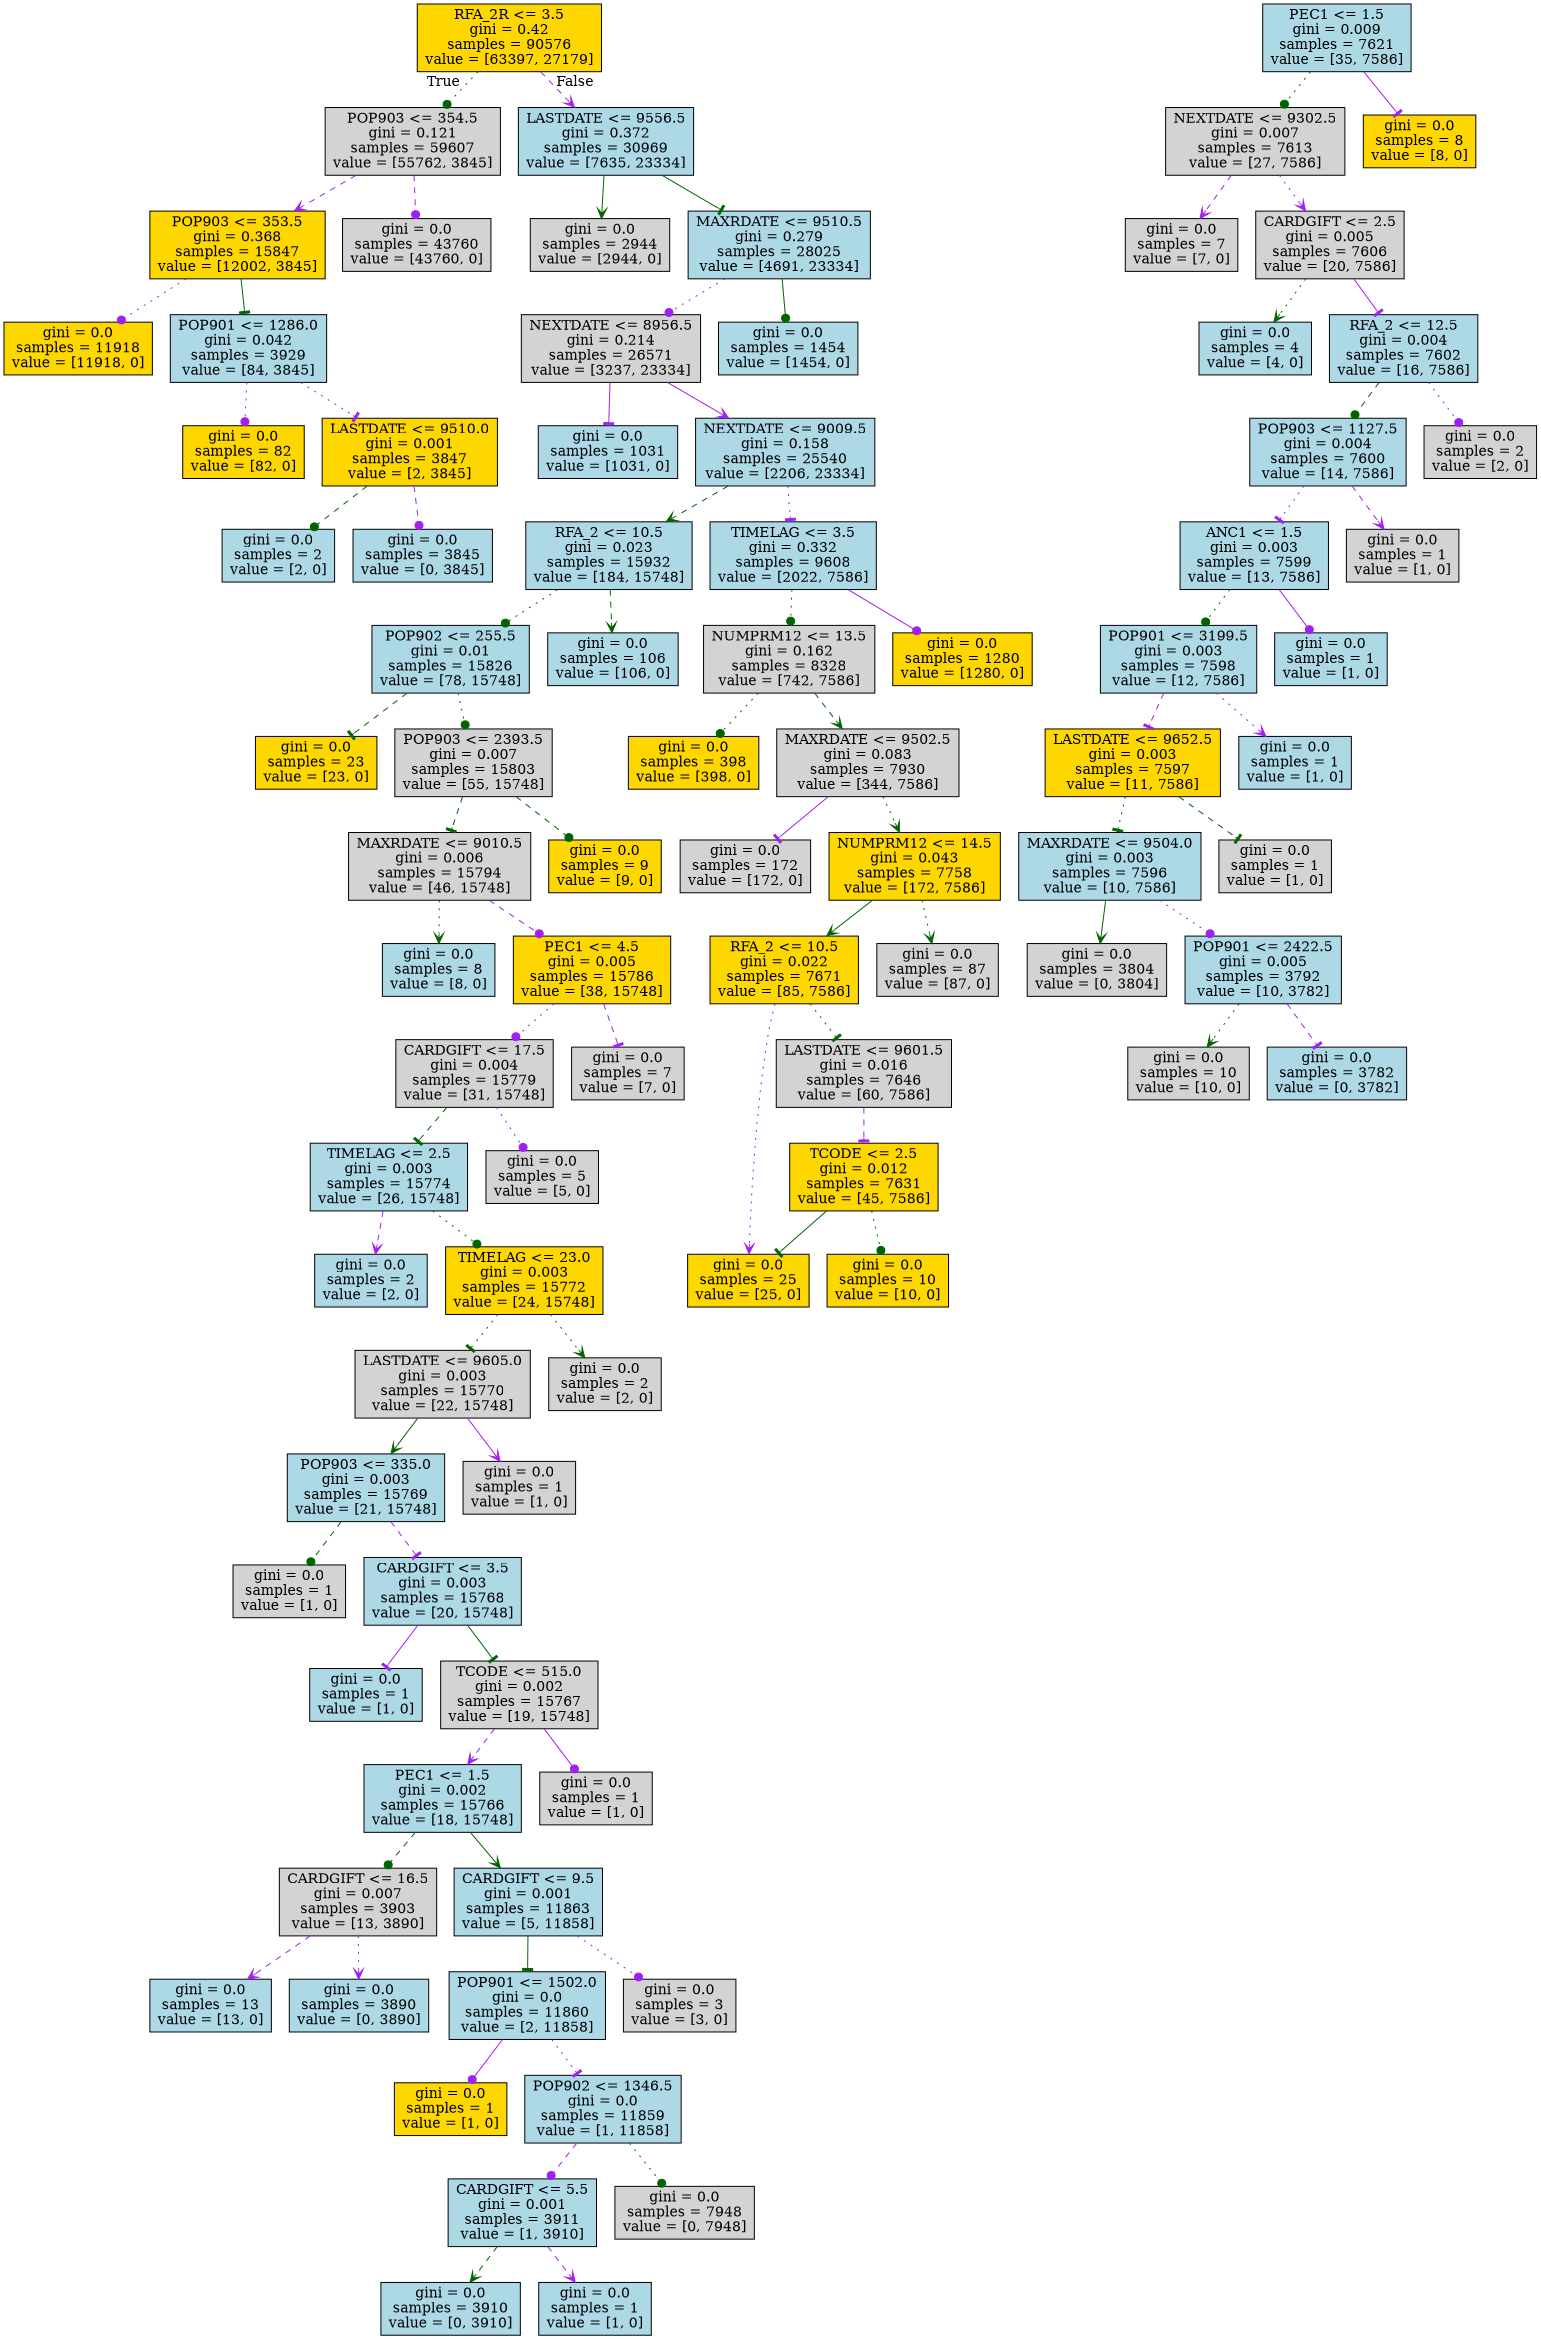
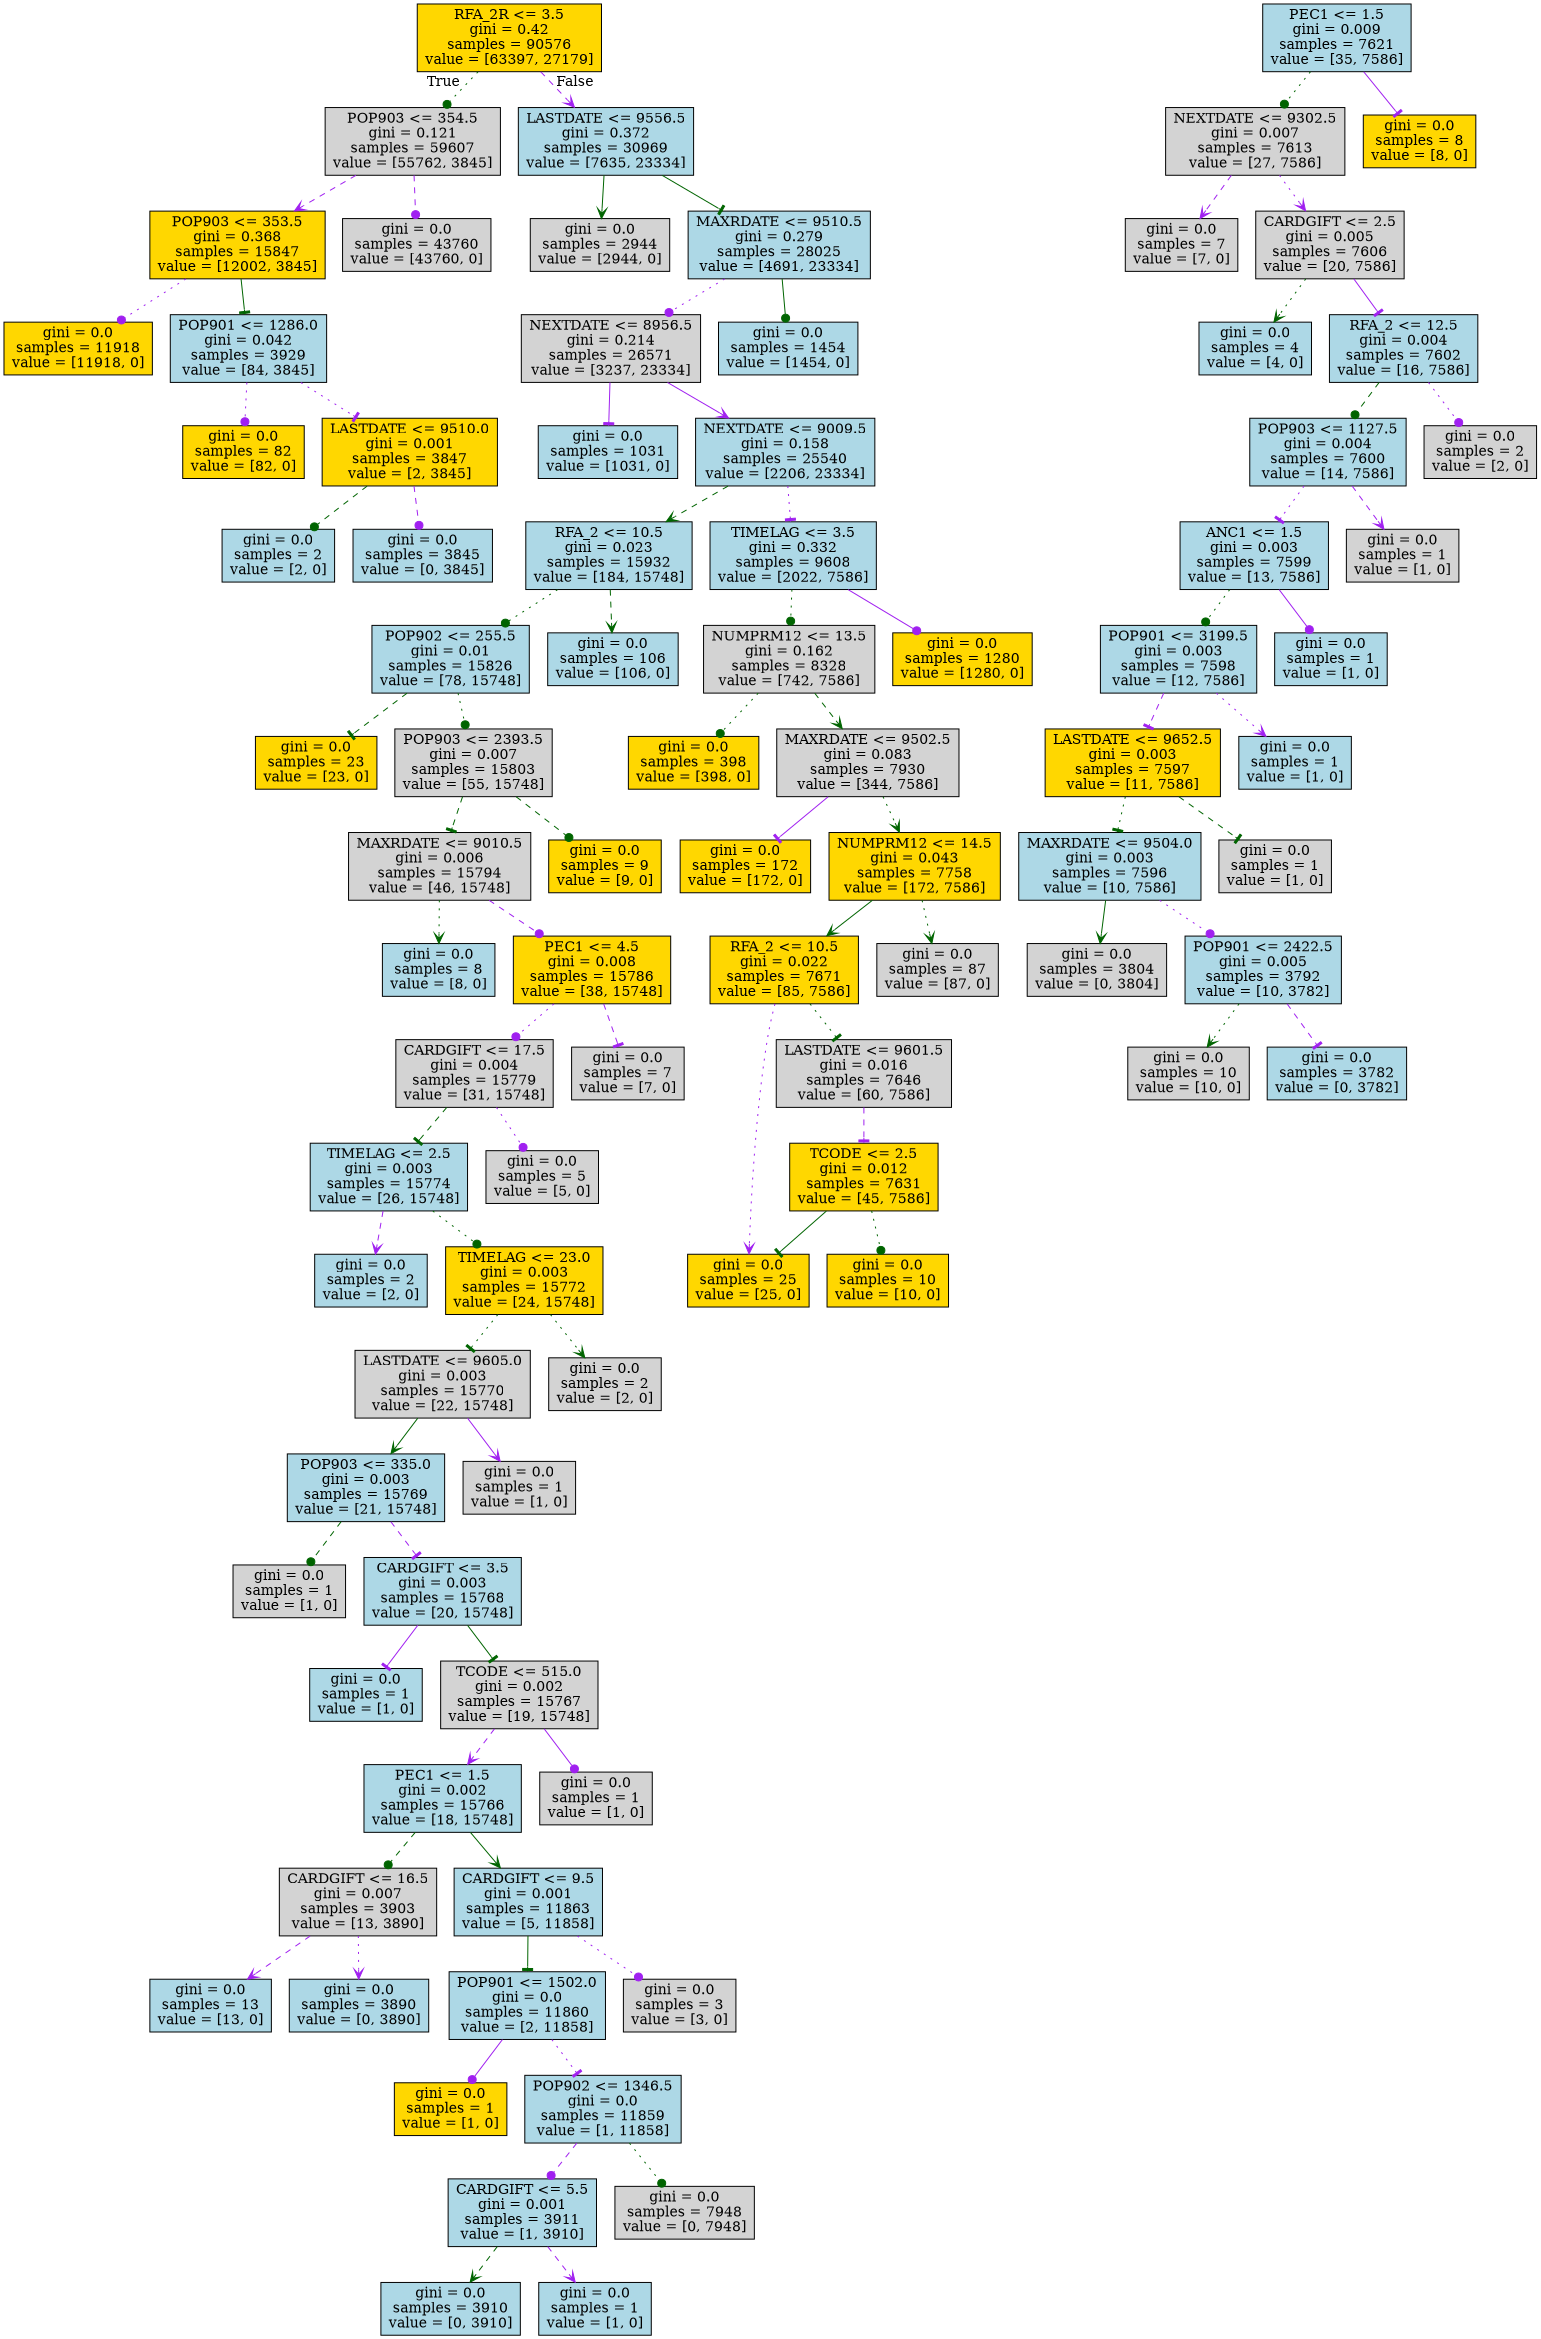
node "gini = 0.0 samples = 172 value = [172, 0]": fillcolor lightgrey -> gold
node "PEC1 <= 4.5 gini = 0.005 samples = 15786 value = [38, 15748]": label "PEC1 <= 4.5 gini = 0.005 samples = 15786 value = [38, 15748]" -> "PEC1 <= 4.5 gini = 0.008 samples = 15786 value = [38, 15748]"
